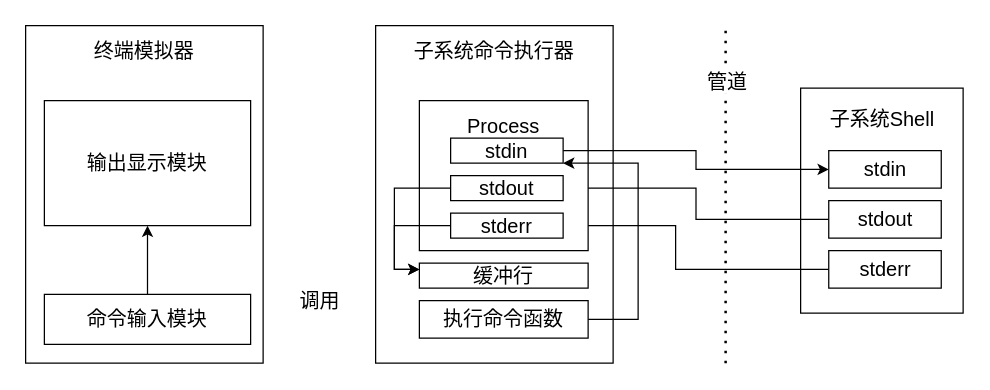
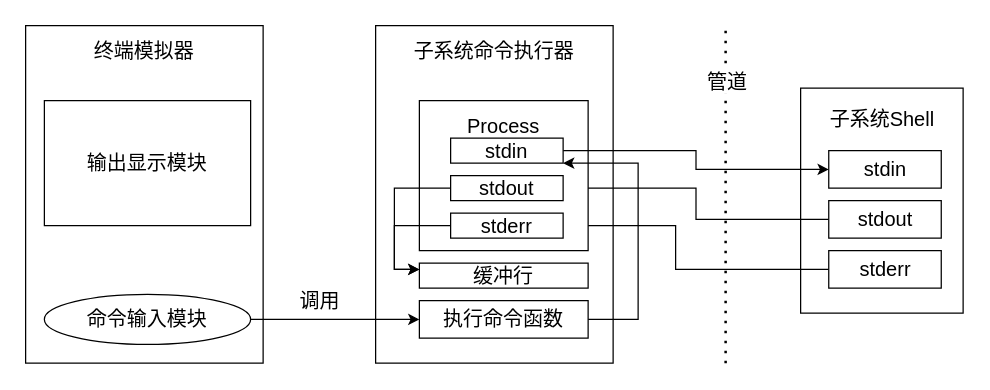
edge "命令输入模块" -> "输出显示模块": now "命令输入模块" -> "执行命令函数"
node "命令输入模块": shape rectangle -> ellipse
